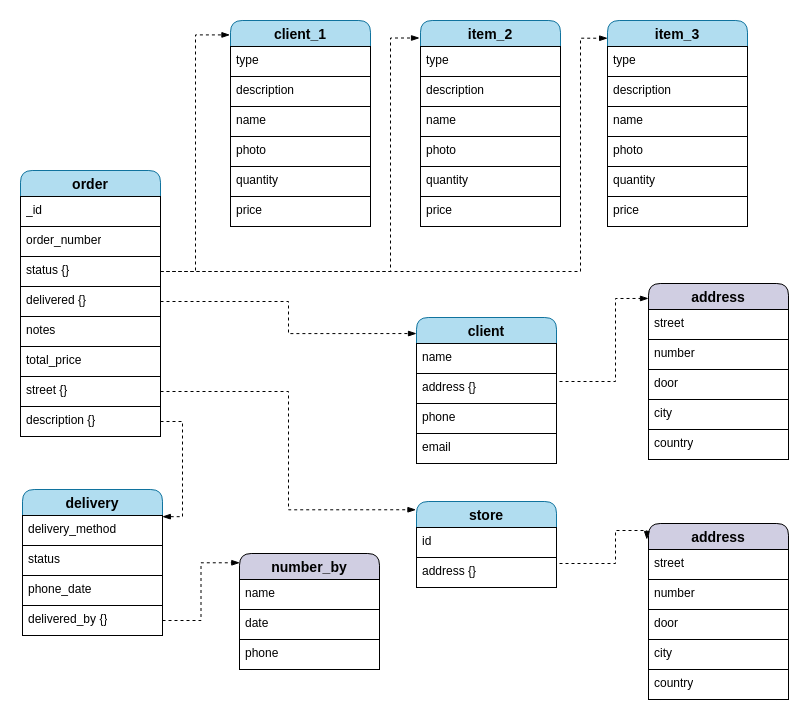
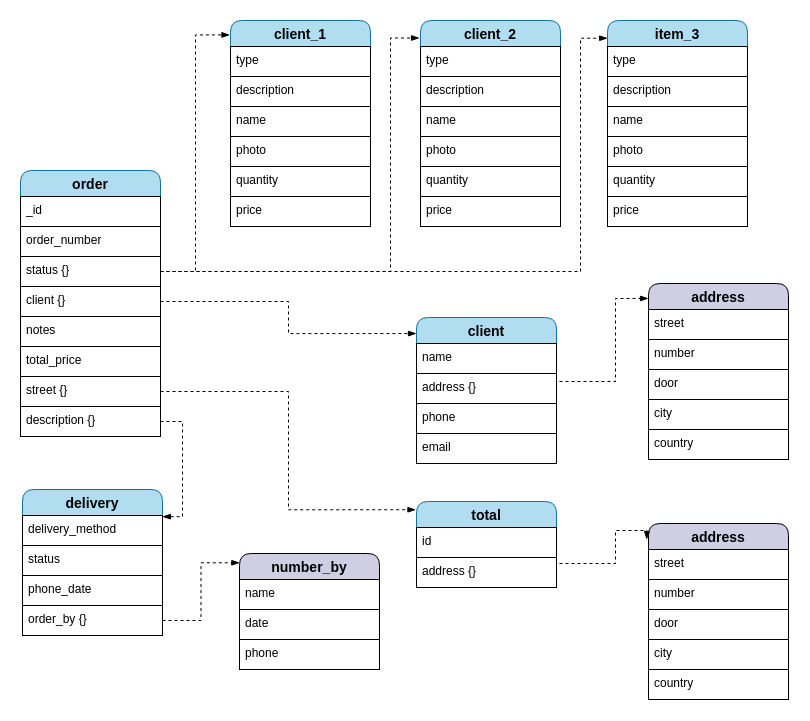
node "item_2": label "item_2" -> "client_2"
node "delivered {}": label "delivered {}" -> "client {}"
node "store": label "store" -> "total"
node "delivered_by {}": label "delivered_by {}" -> "order_by {}"
